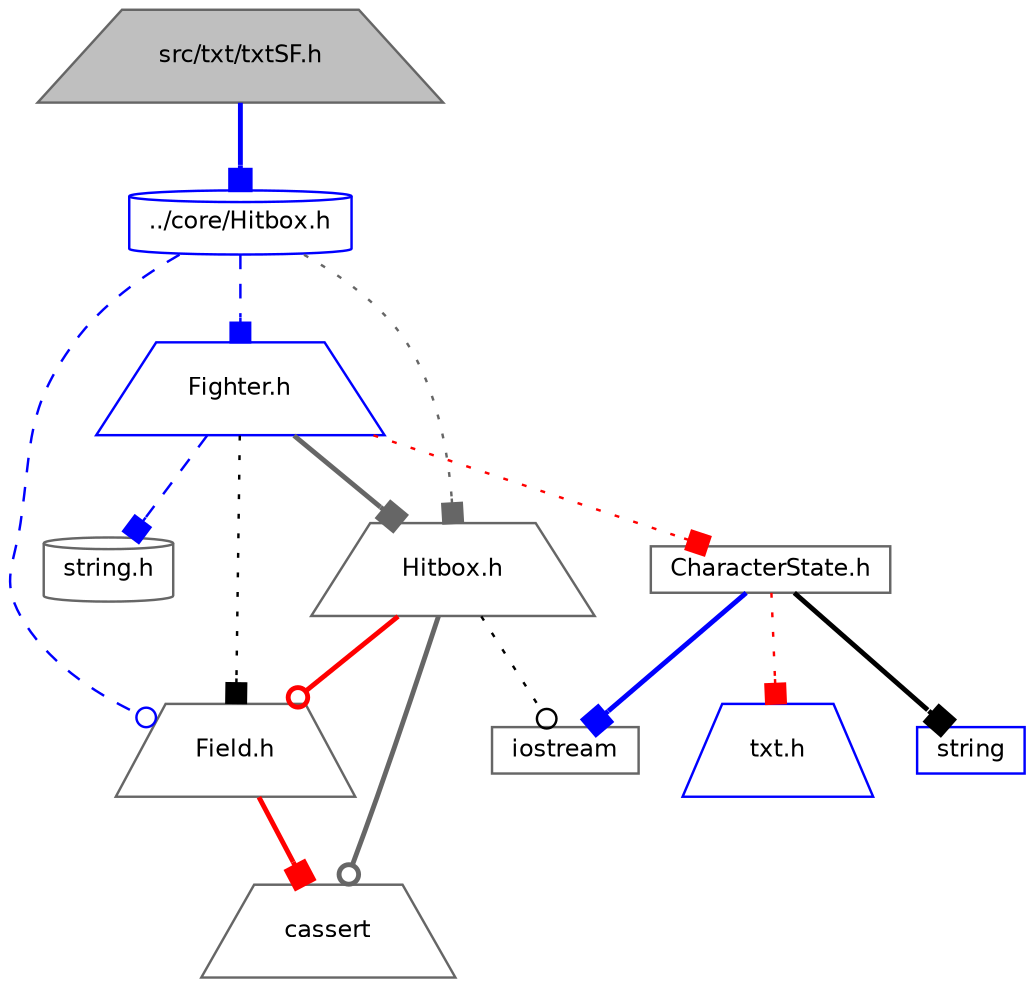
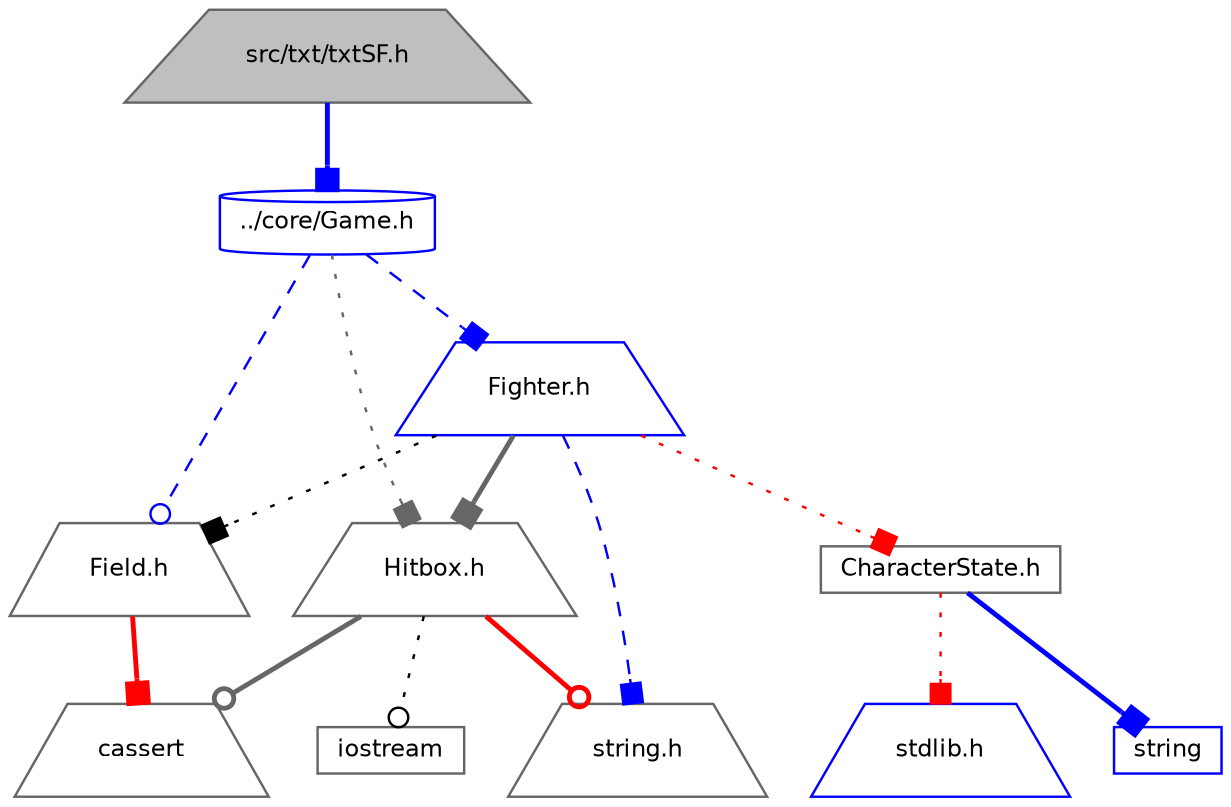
node "../core/Hitbox.h": label "../core/Hitbox.h" -> "../core/Game.h"
node "string.h": shape cylinder -> trapezium
edge "CharacterState.h" -> "string": color black -> blue
edge "CharacterState.h" -> "iostream": removed
edge "Hitbox.h" -> "Field.h": now "Hitbox.h" -> "string.h"
node "txt.h": label "txt.h" -> "stdlib.h"
